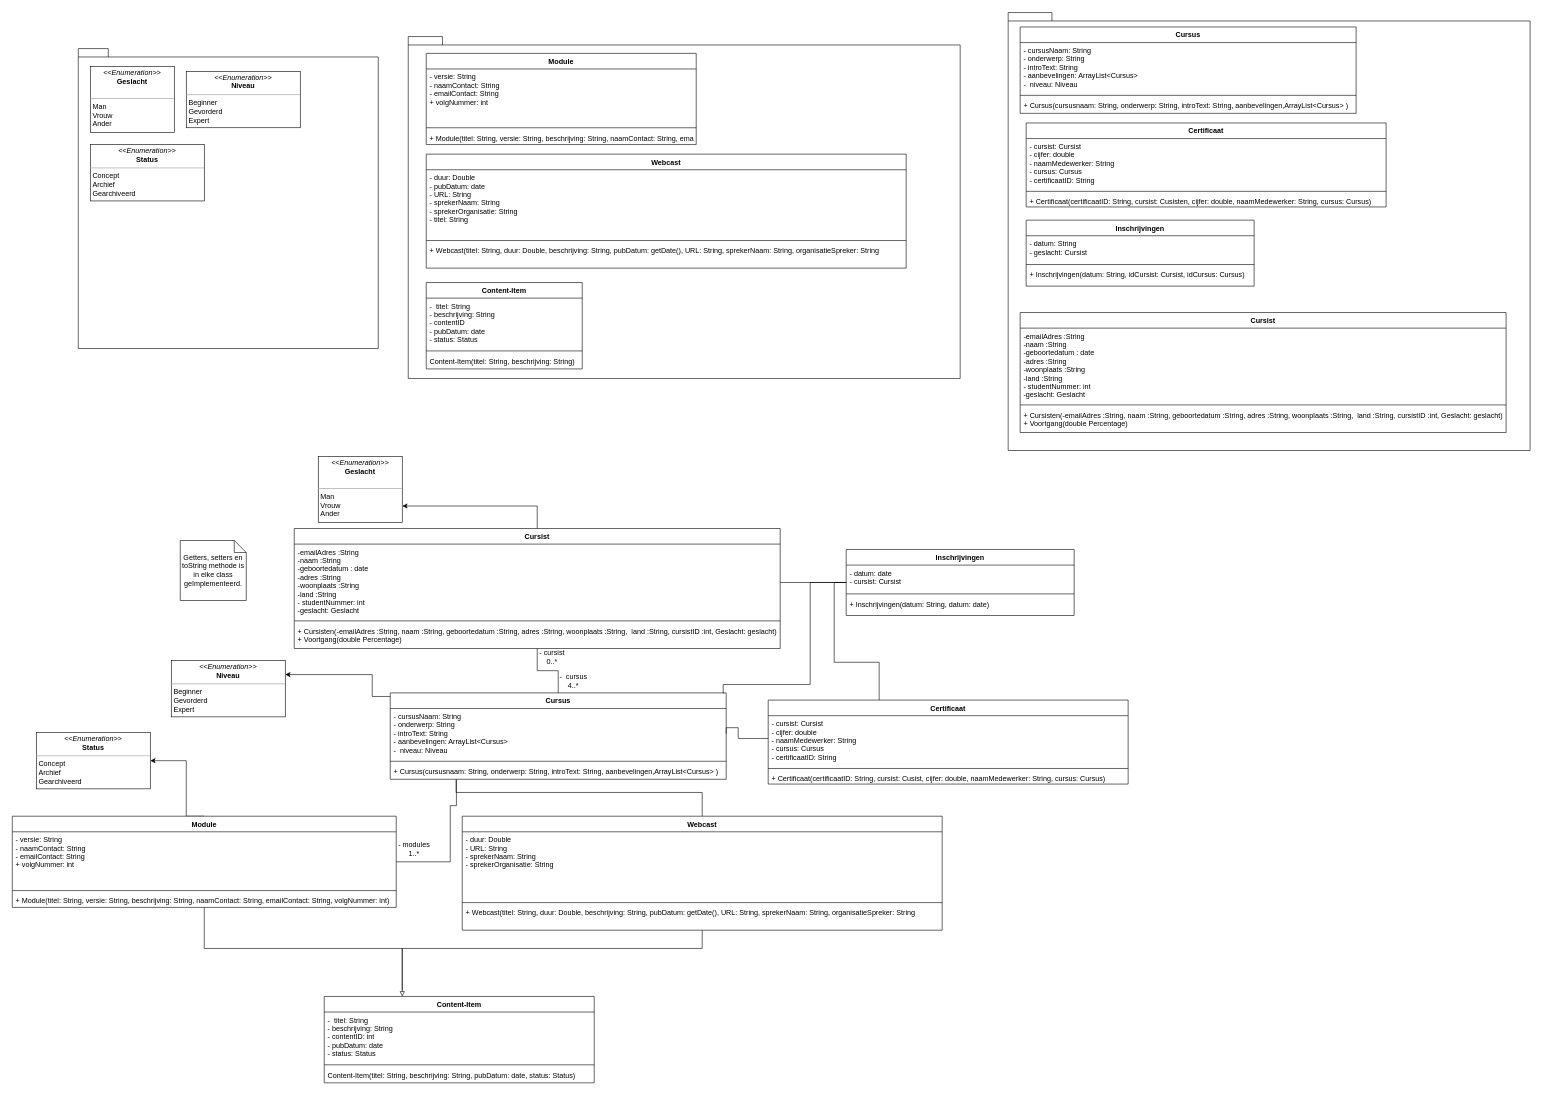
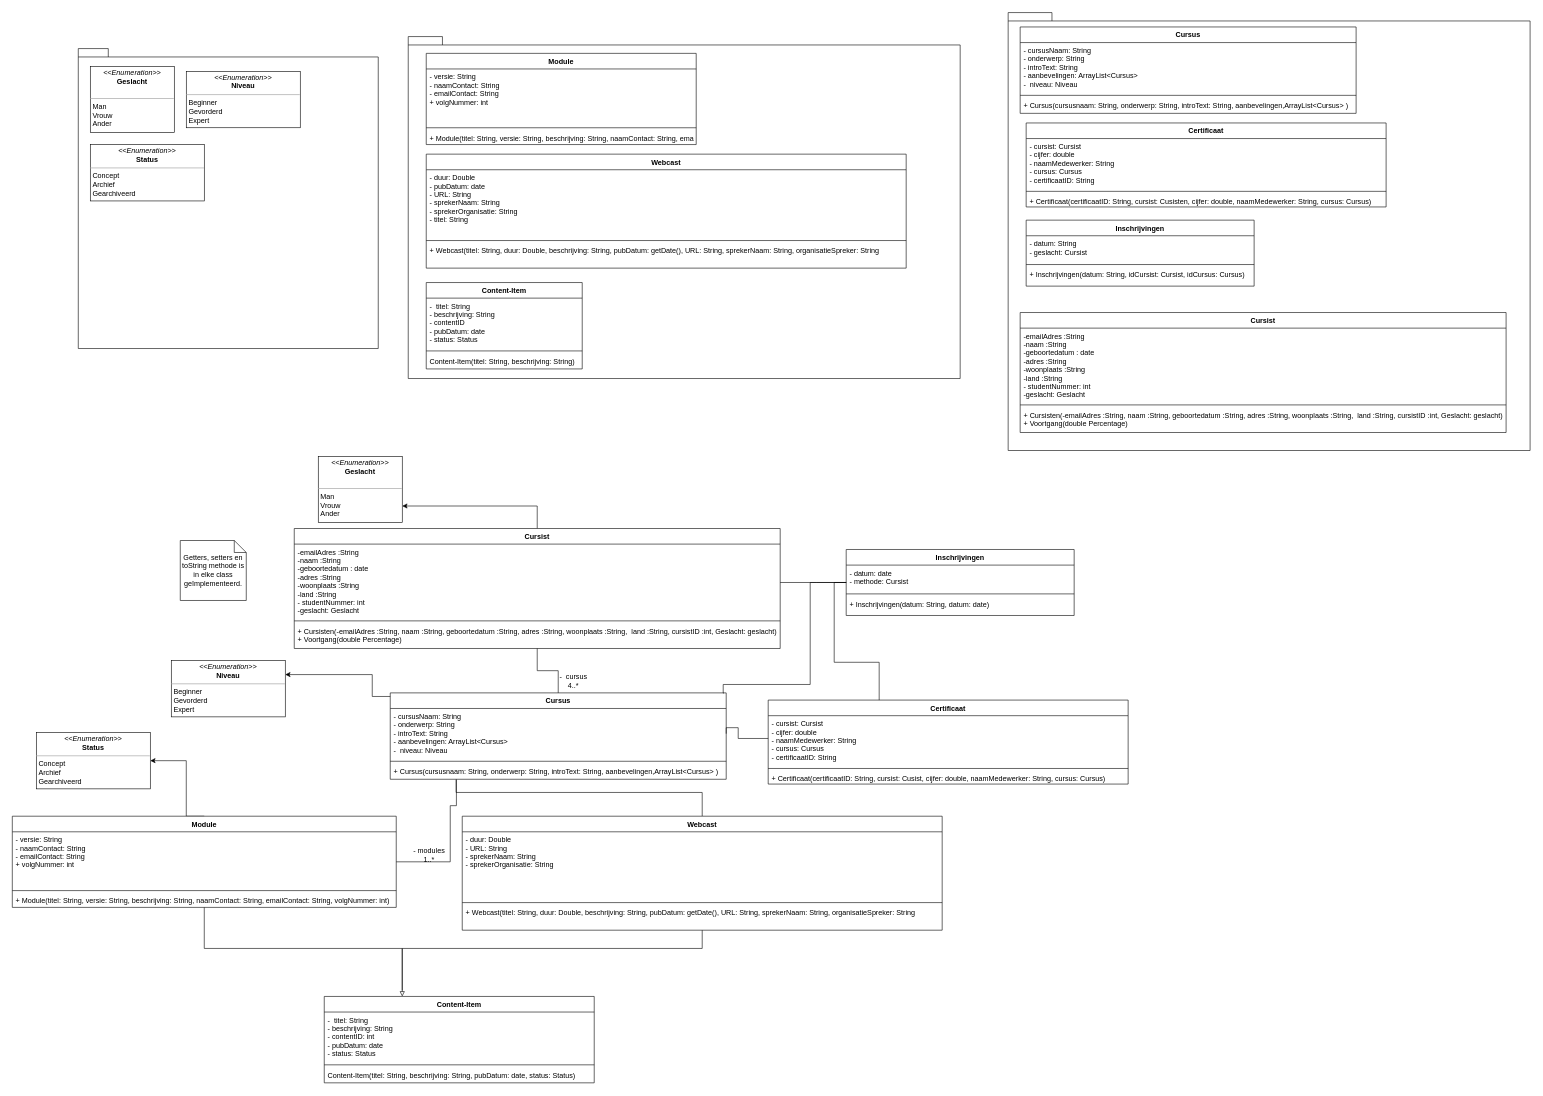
node "- datum: date - cursist: Cursist": label "- datum: date - cursist: Cursist" -> "- datum: date - methode: Cursist"
node "- cursist 0..*": removed
node "- modules 1..*": moved (414, 849) -> (429, 855)
